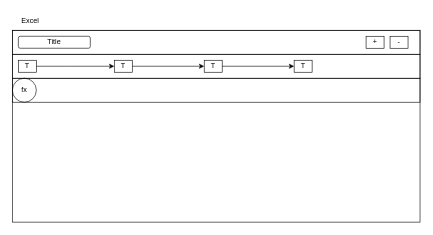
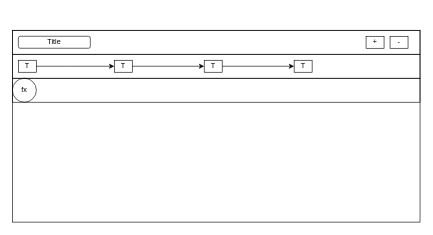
node "Excel": removed
